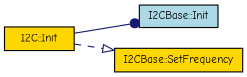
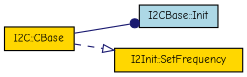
node "I2C::Init": label "I2C::Init" -> "I2C::CBase"
node "I2CBase::SetFrequency": label "I2CBase::SetFrequency" -> "I2Init::SetFrequency"
